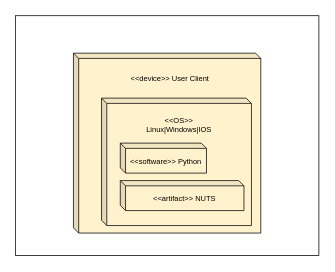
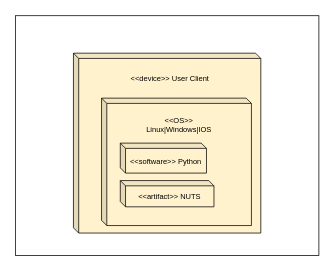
node "<<artifact>> NUTS": size 124x30 -> 94x26
